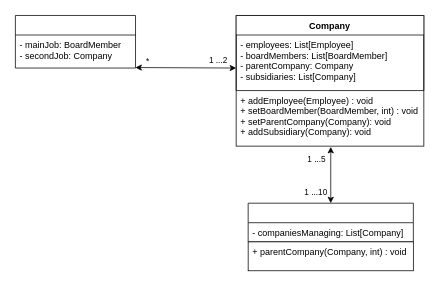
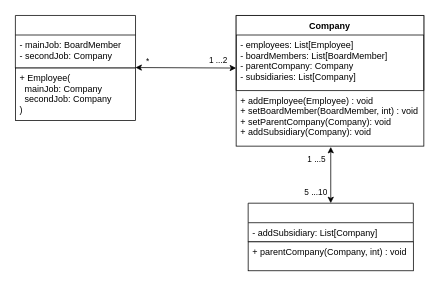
node "+ Employee( mainJob: Company secondJob: Company )": added
node "1 ...10": label "1 ...10" -> "5 ...10"
node "- companiesManaging: List[Company]": label "- companiesManaging: List[Company]" -> "- addSubsidiary: List[Company]"
